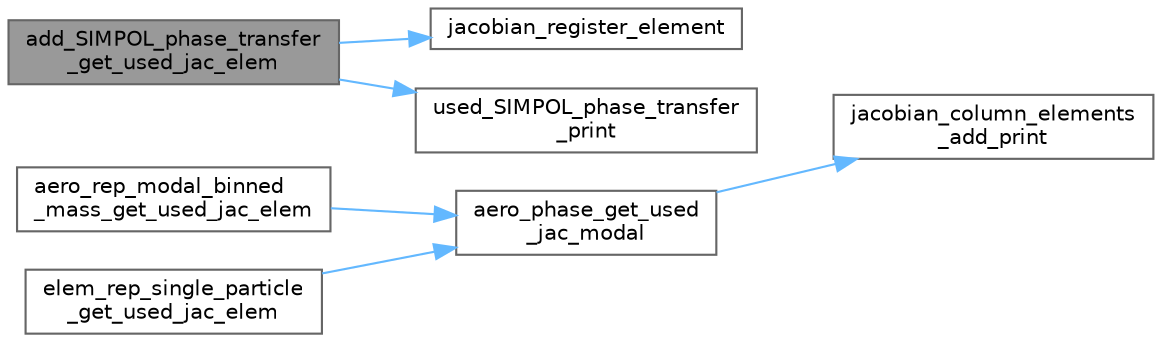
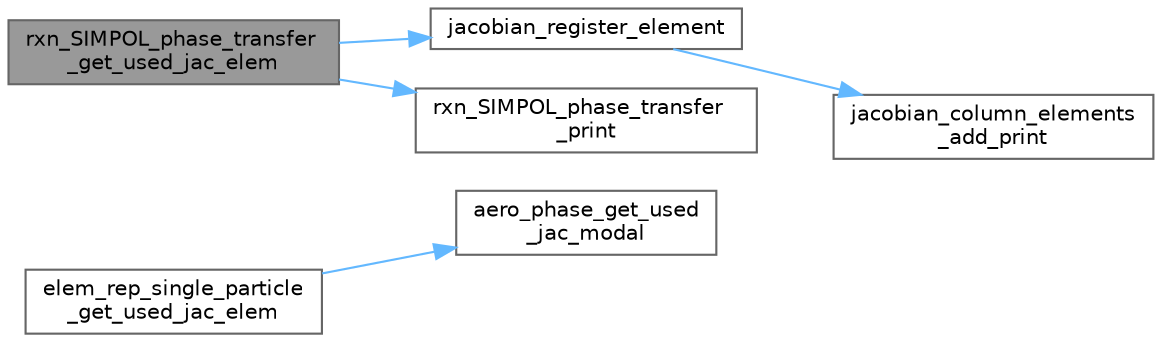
node "add_SIMPOL_phase_transfer _get_used_jac_elem": label "add_SIMPOL_phase_transfer _get_used_jac_elem" -> "rxn_SIMPOL_phase_transfer _get_used_jac_elem"
node "used_SIMPOL_phase_transfer _print": label "used_SIMPOL_phase_transfer _print" -> "rxn_SIMPOL_phase_transfer _print"
edge "aero_phase_get_used _jac_modal" -> "jacobian_column_elements _add_print": now "jacobian_register_element" -> "jacobian_column_elements _add_print"
node "aero_rep_modal_binned _mass_get_used_jac_elem": removed
